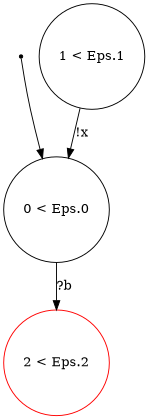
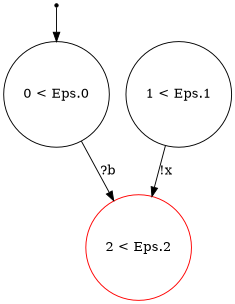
edge "1 < Eps.1" -> "0 < Eps.0": now "1 < Eps.1" -> "2 < Eps.2"
